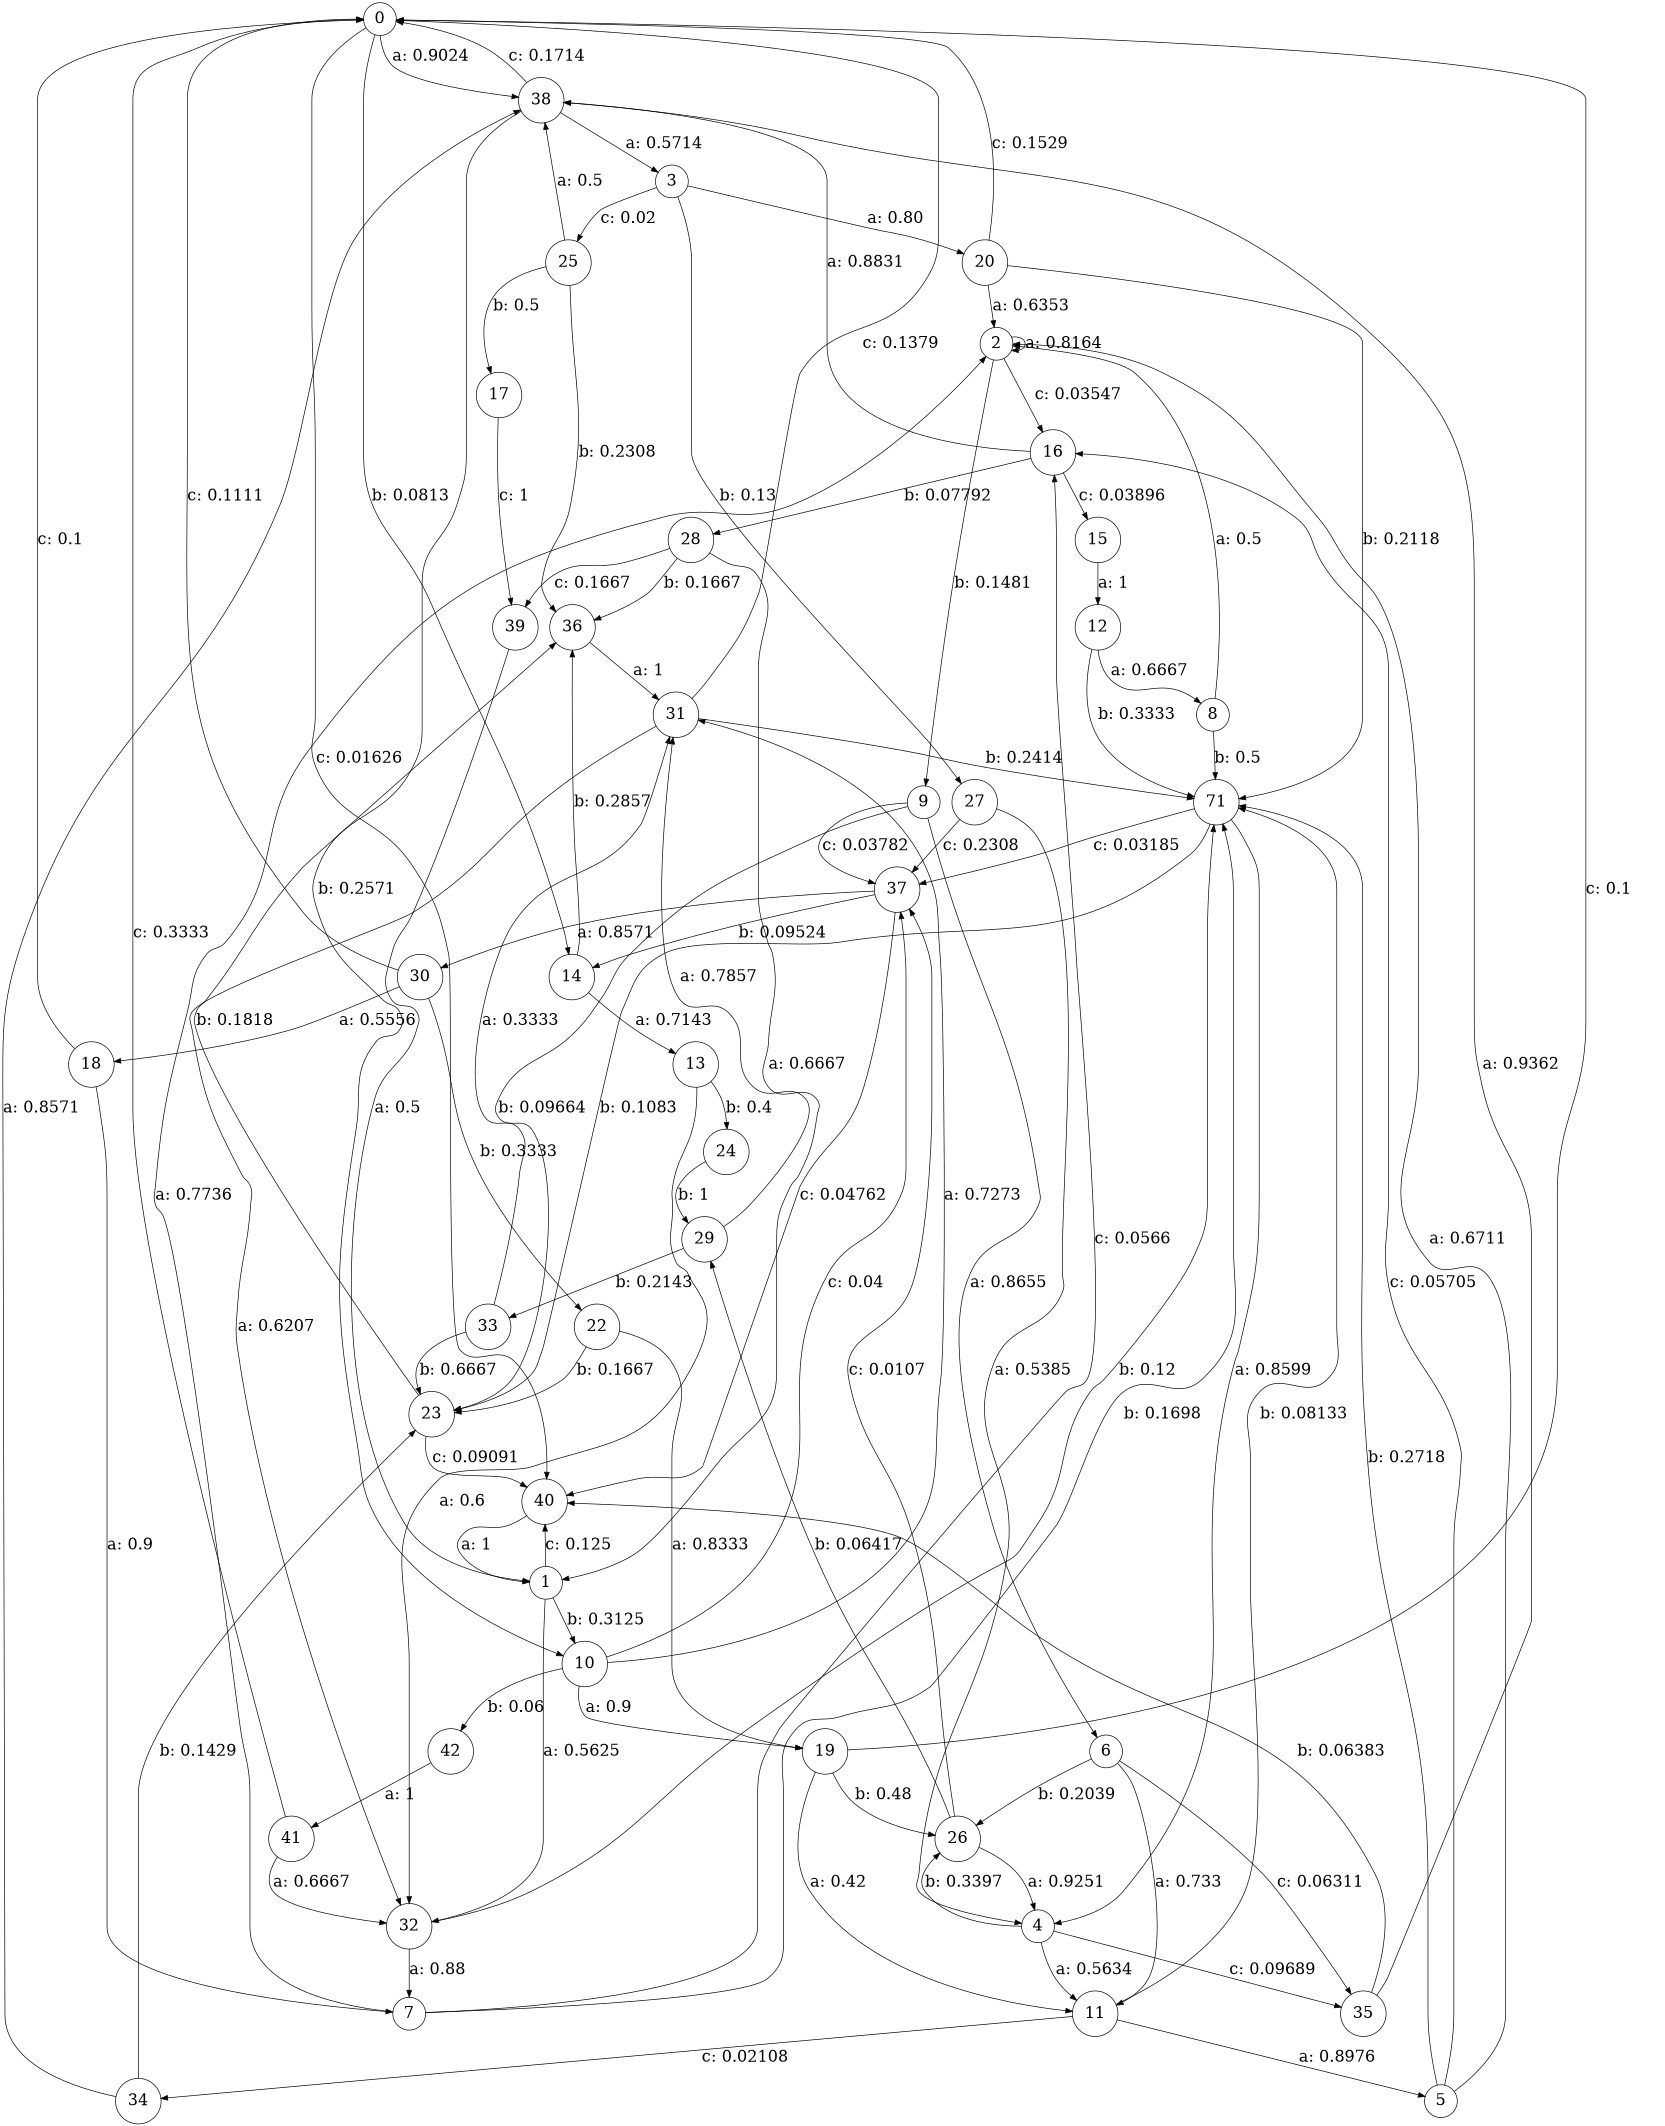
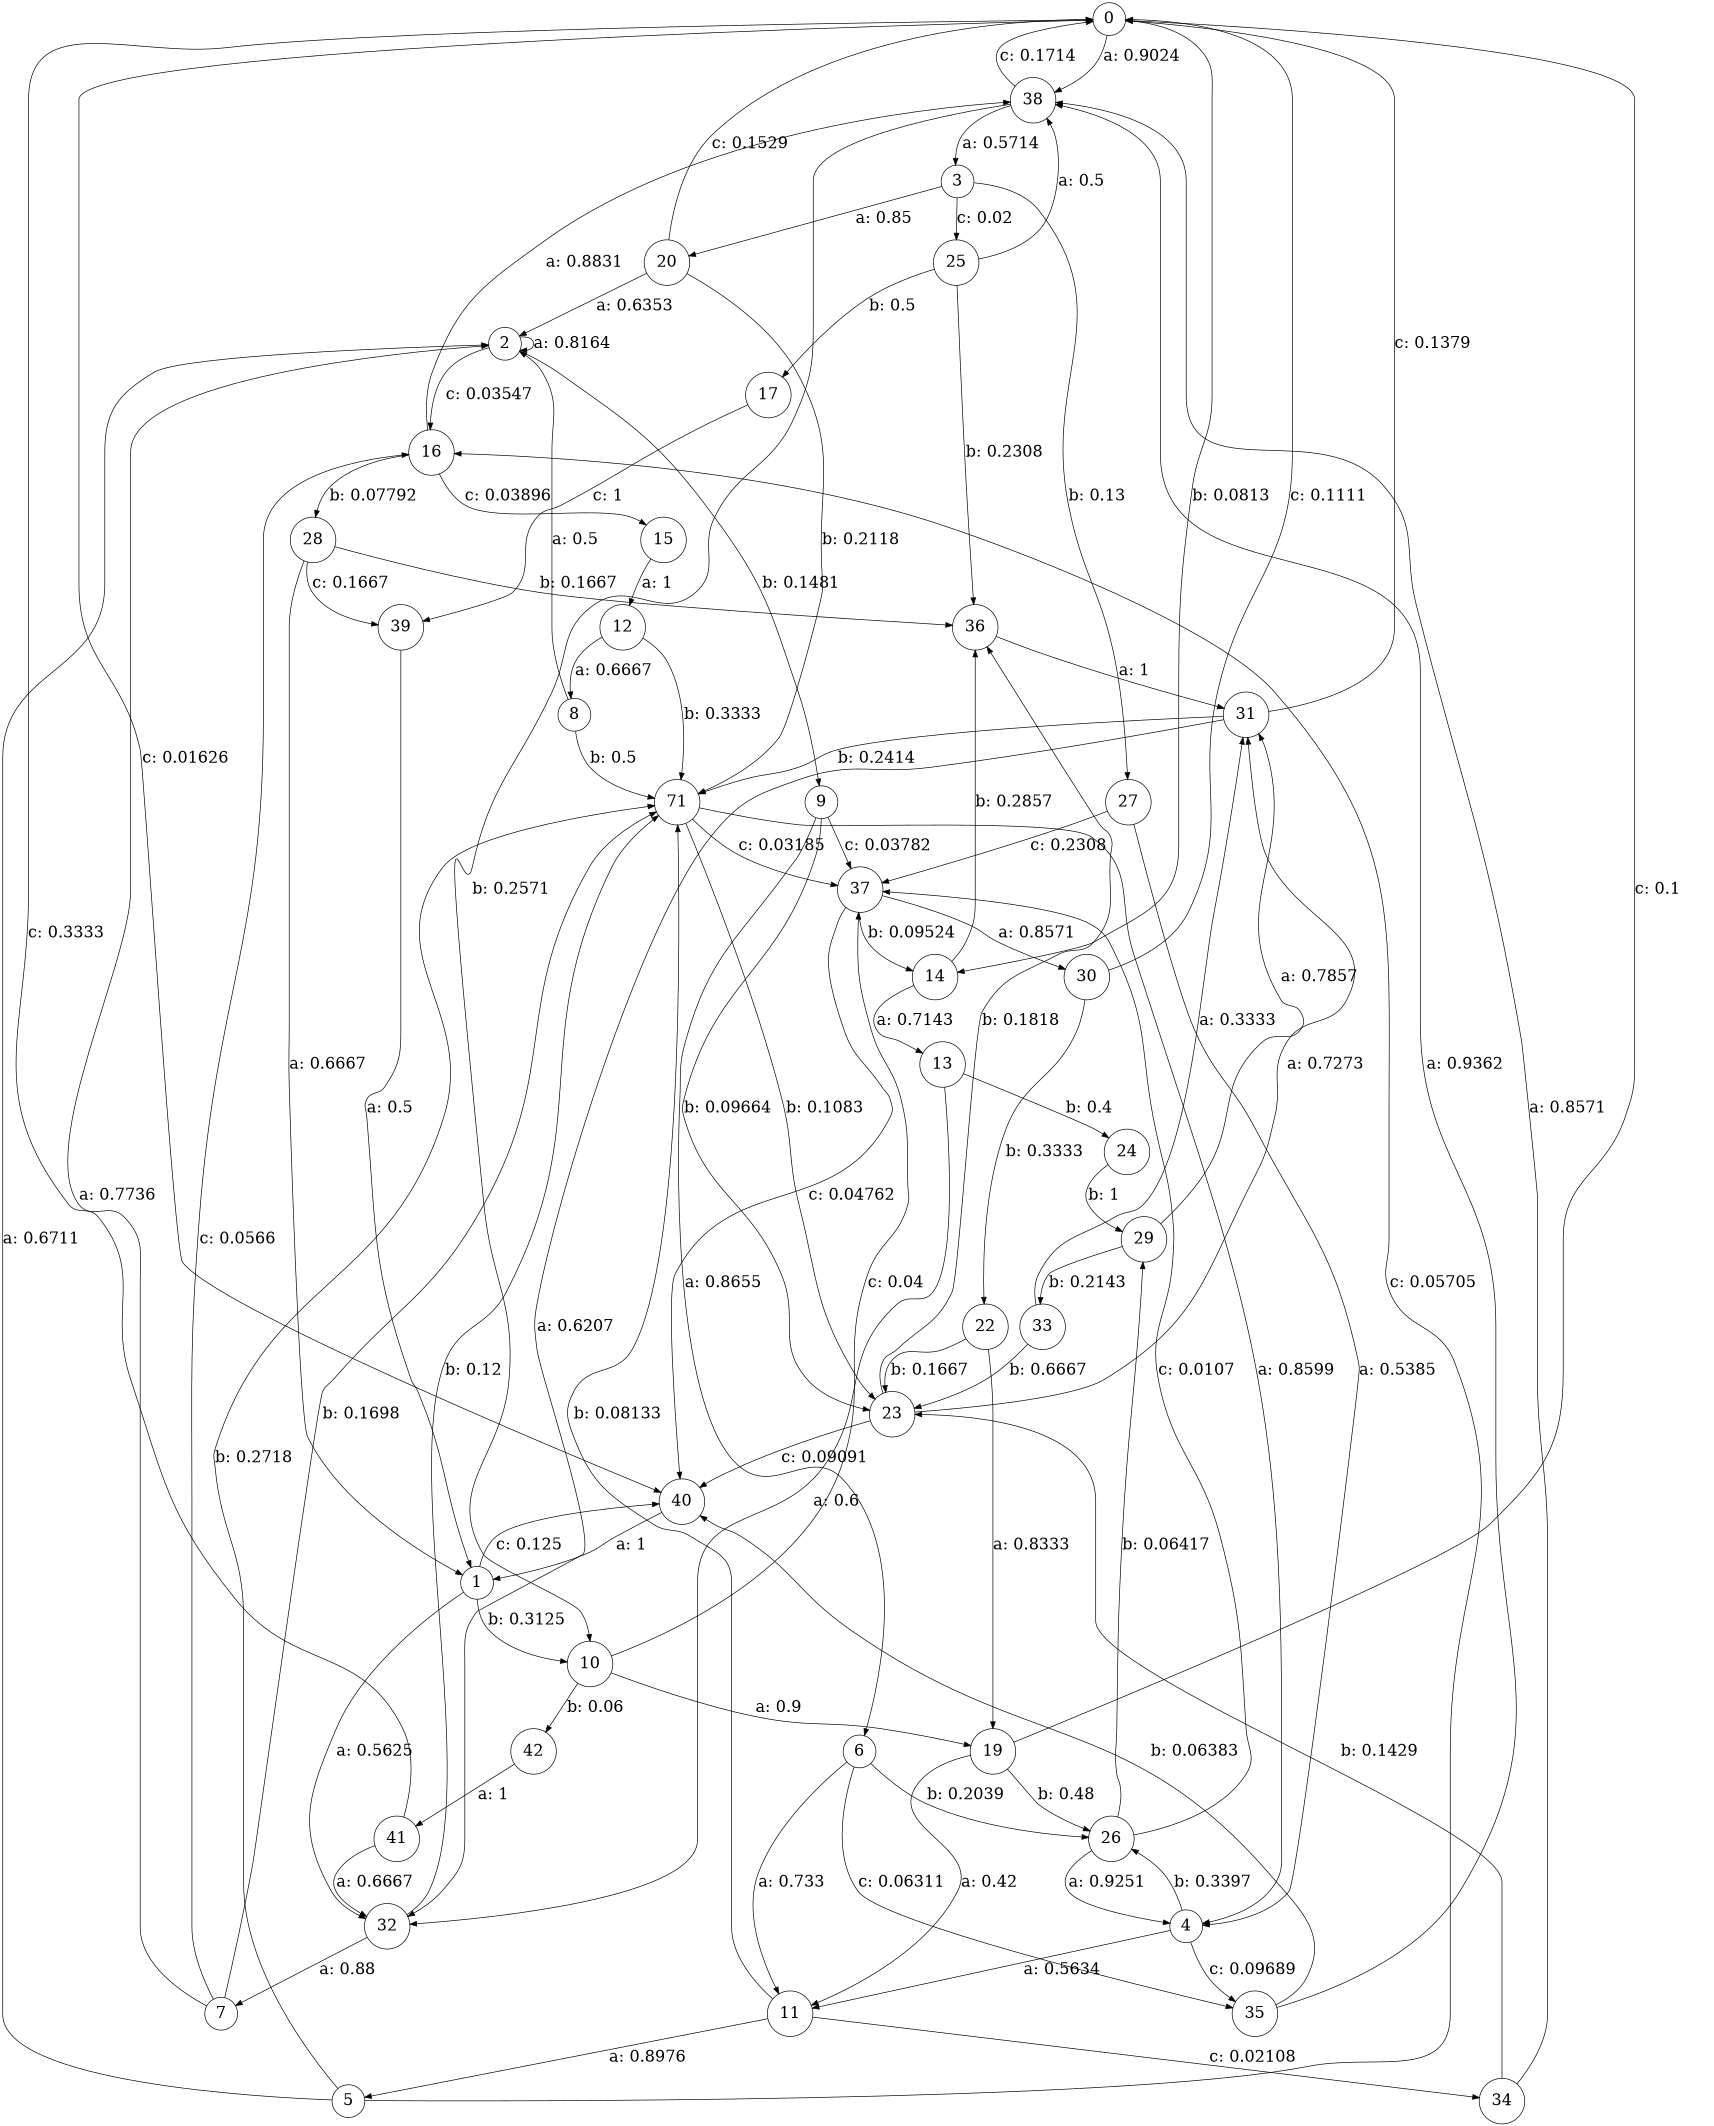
edge "3" -> "20": label "a: 0.80     " -> "a: 0.85     "
node "18": removed
edge "10" -> "31": now "23" -> "31"
